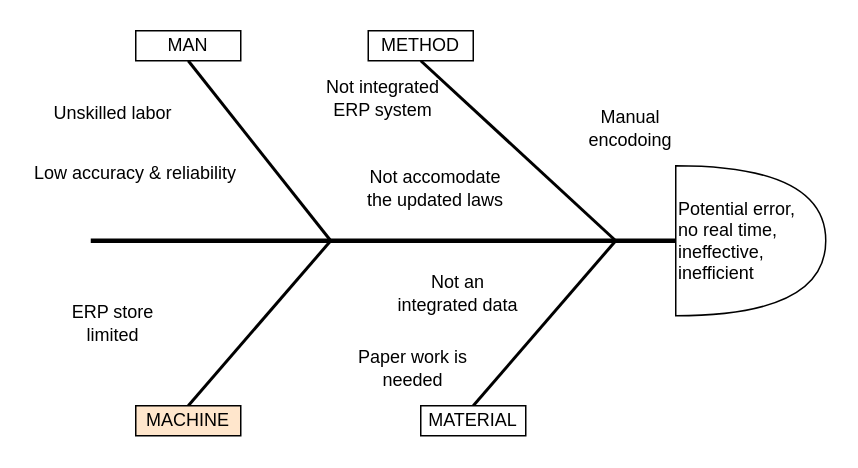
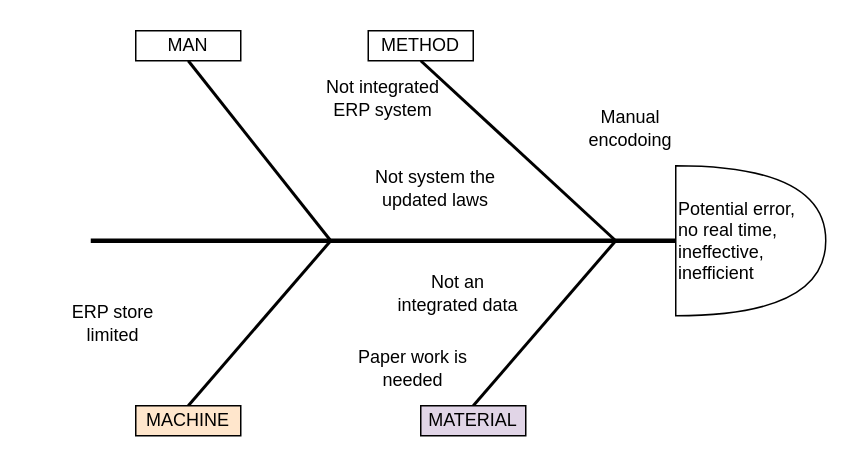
node "Unskilled labor": removed
node "Low accuracy & reliability": removed
node "Not accomodate the updated laws": label "Not accomodate the updated laws" -> "Not system the updated laws"
node "MATERIAL": fillcolor #ffffff -> #e1d5e7
